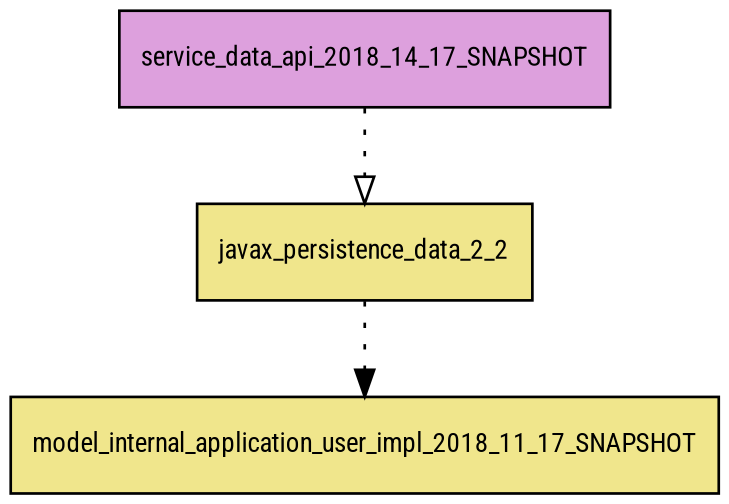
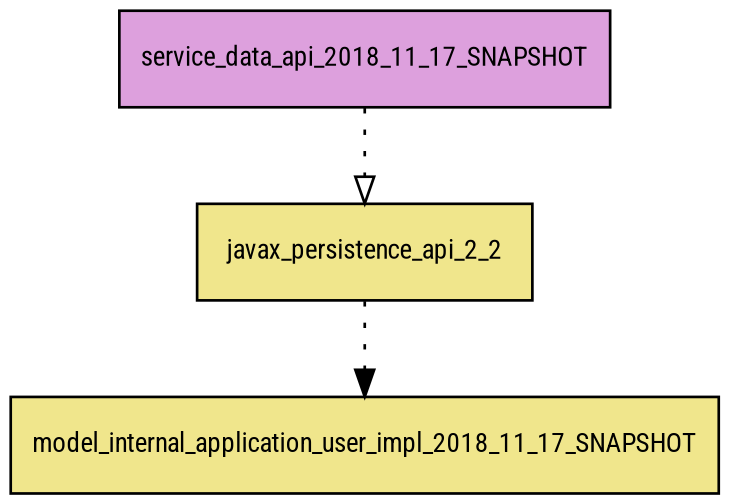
node "service_data_api_2018_14_17_SNAPSHOT": label "service_data_api_2018_14_17_SNAPSHOT" -> "service_data_api_2018_11_17_SNAPSHOT"
node "javax_persistence_data_2_2": label "javax_persistence_data_2_2" -> "javax_persistence_api_2_2"
